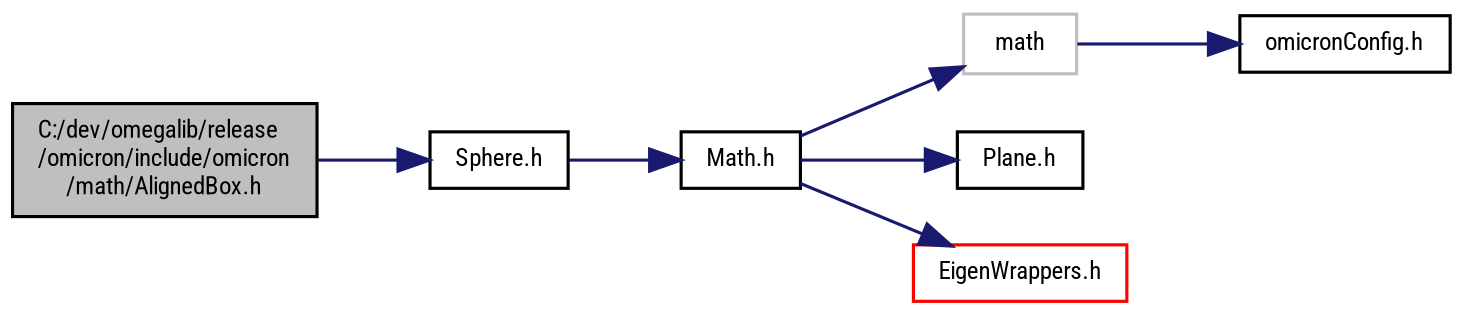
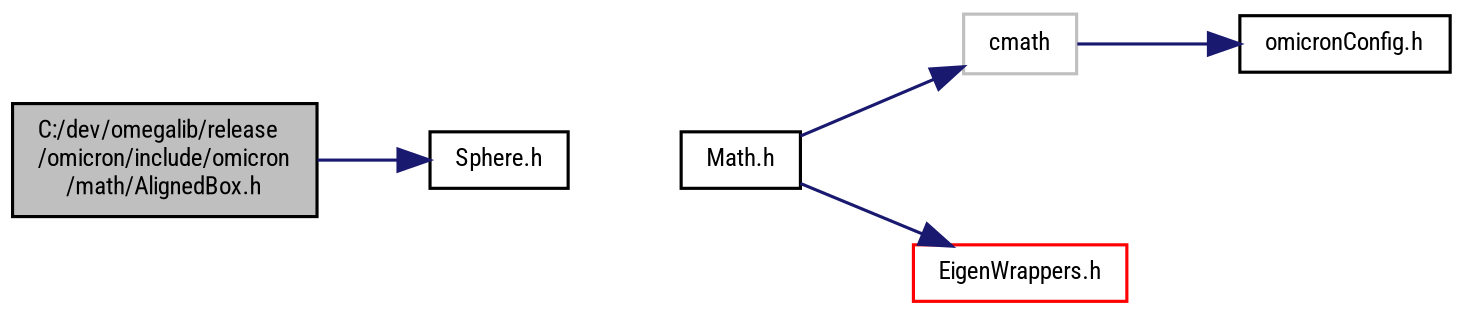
node "math": label "math" -> "cmath"
edge "Sphere.h" -> "Math.h": removed
node "Plane.h": removed
